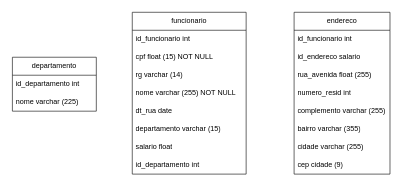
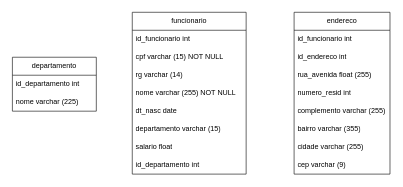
node "cpf float (15) NOT NULL": label "cpf float (15) NOT NULL" -> "cpf varchar (15) NOT NULL"
node "id_endereco salario": label "id_endereco salario" -> "id_endereco int"
node "dt_rua date": label "dt_rua date" -> "dt_nasc date"
node "cep cidade (9)": label "cep cidade (9)" -> "cep varchar (9)"
